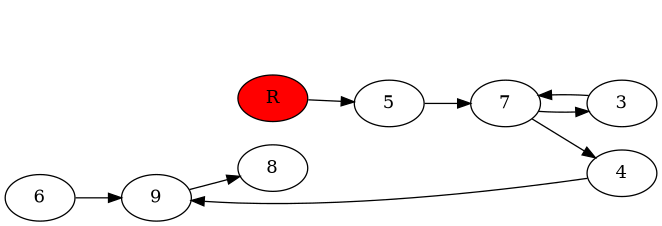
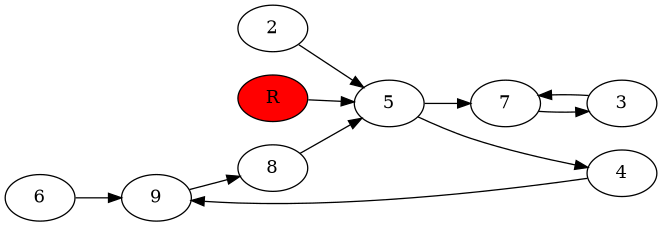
node "2": added
edge "7" -> "4": now "5" -> "4"
edge "8" -> "5": added
